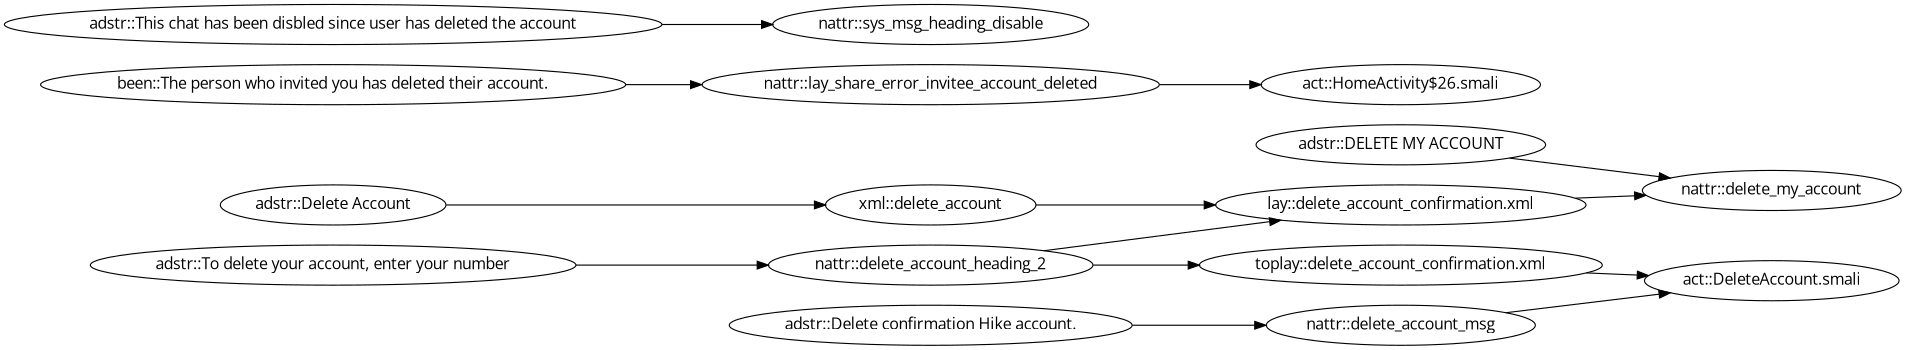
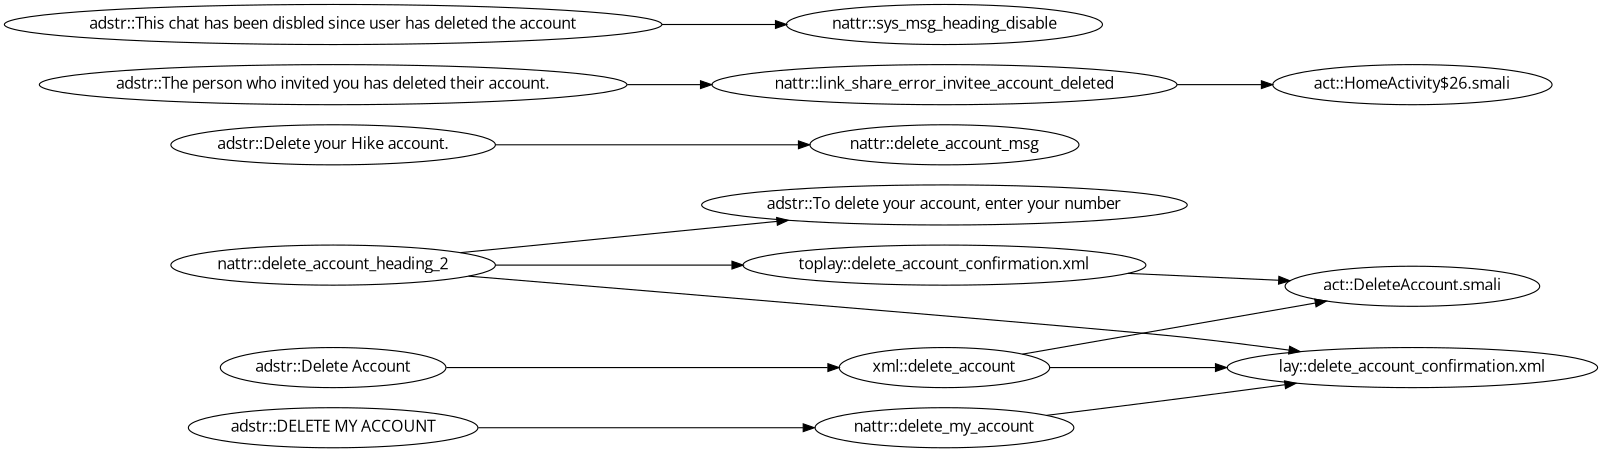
node "been::The person who invited you has deleted their account.": label "been::The person who invited you has deleted their account." -> "adstr::The person who invited you has deleted their account."
node "nattr::lay_share_error_invitee_account_deleted": label "nattr::lay_share_error_invitee_account_deleted" -> "nattr::link_share_error_invitee_account_deleted"
edge "lay::delete_account_confirmation.xml" -> "nattr::delete_my_account": reversed
edge "adstr::To delete your account, enter your number" -> "nattr::delete_account_heading_2": reversed
edge "nattr::delete_account_msg" -> "act::DeleteAccount.smali": now "xml::delete_account" -> "act::DeleteAccount.smali"
node "adstr::Delete confirmation Hike account.": label "adstr::Delete confirmation Hike account." -> "adstr::Delete your Hike account."
